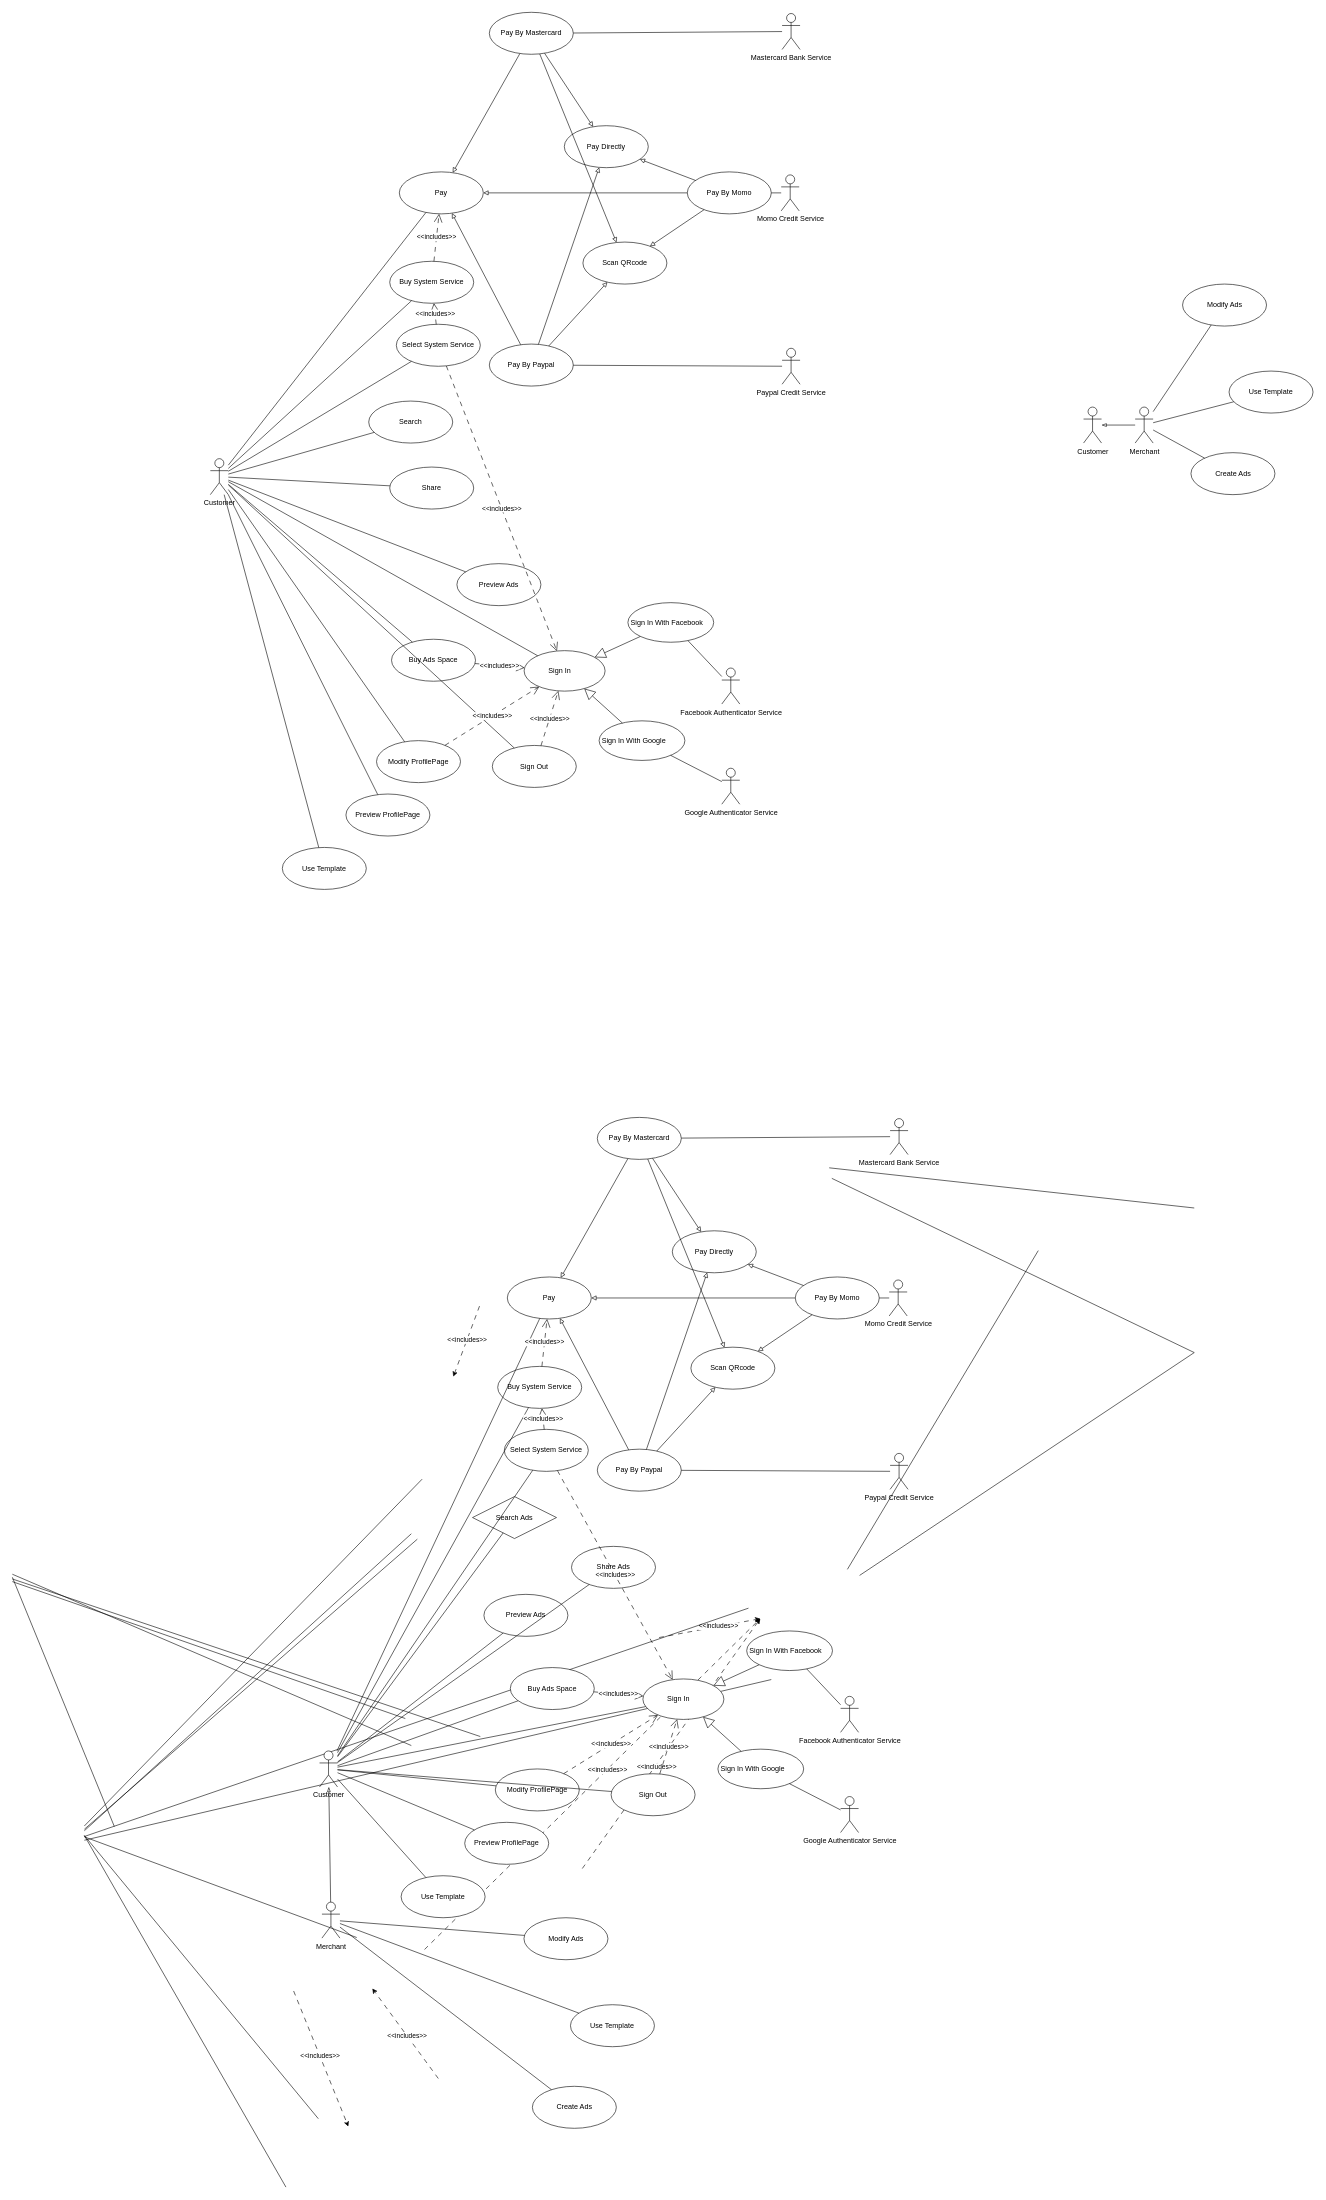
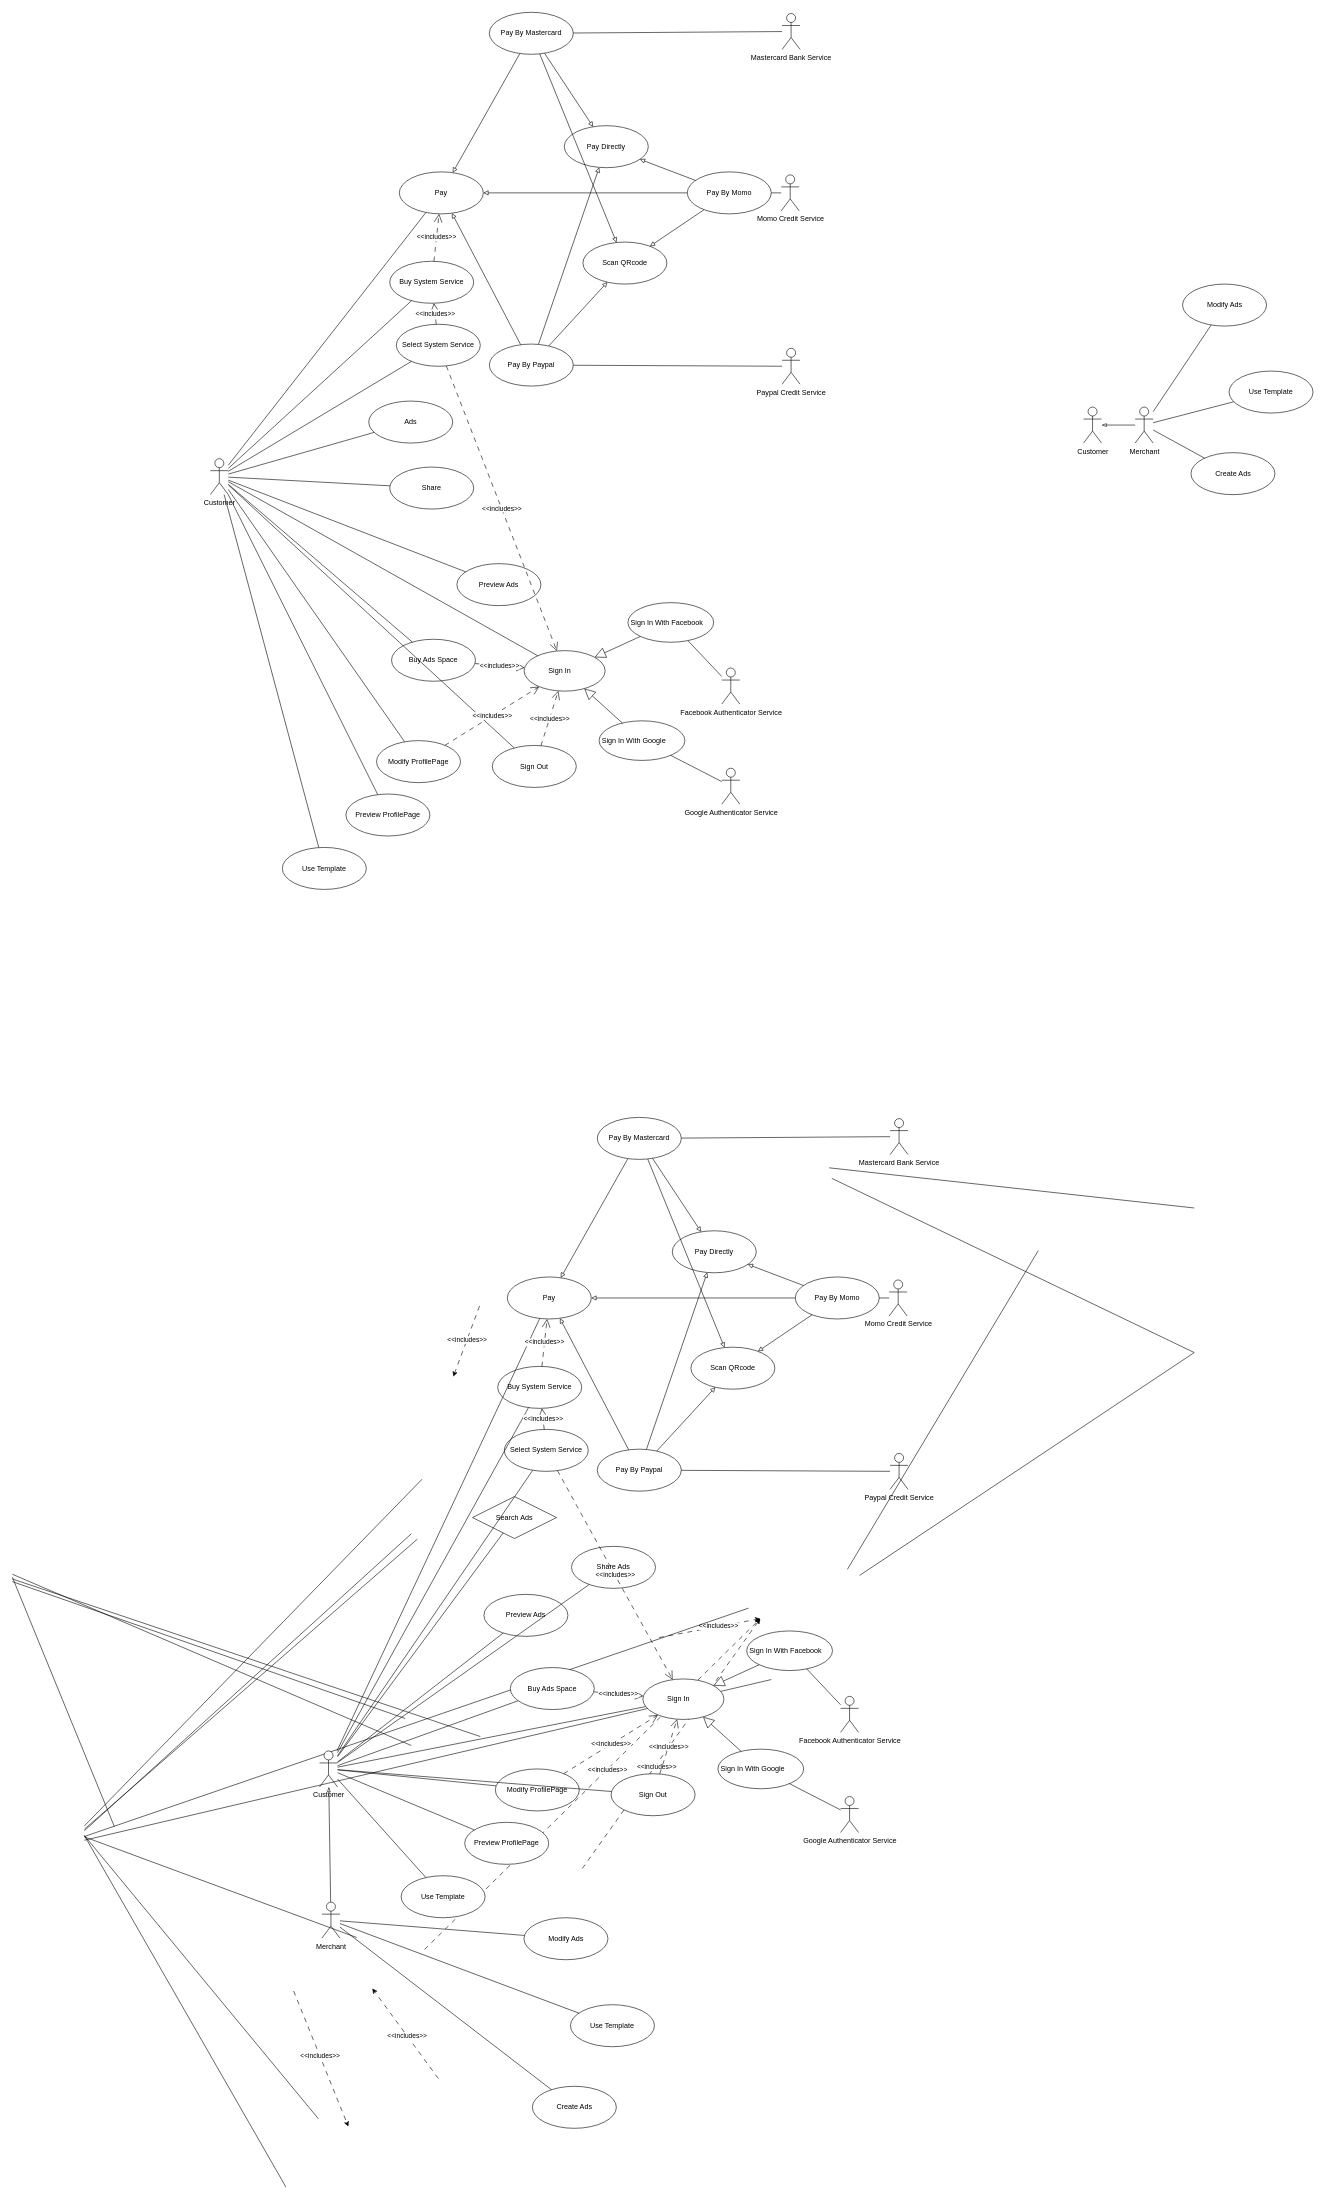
node "Search": label "Search" -> "Ads"
